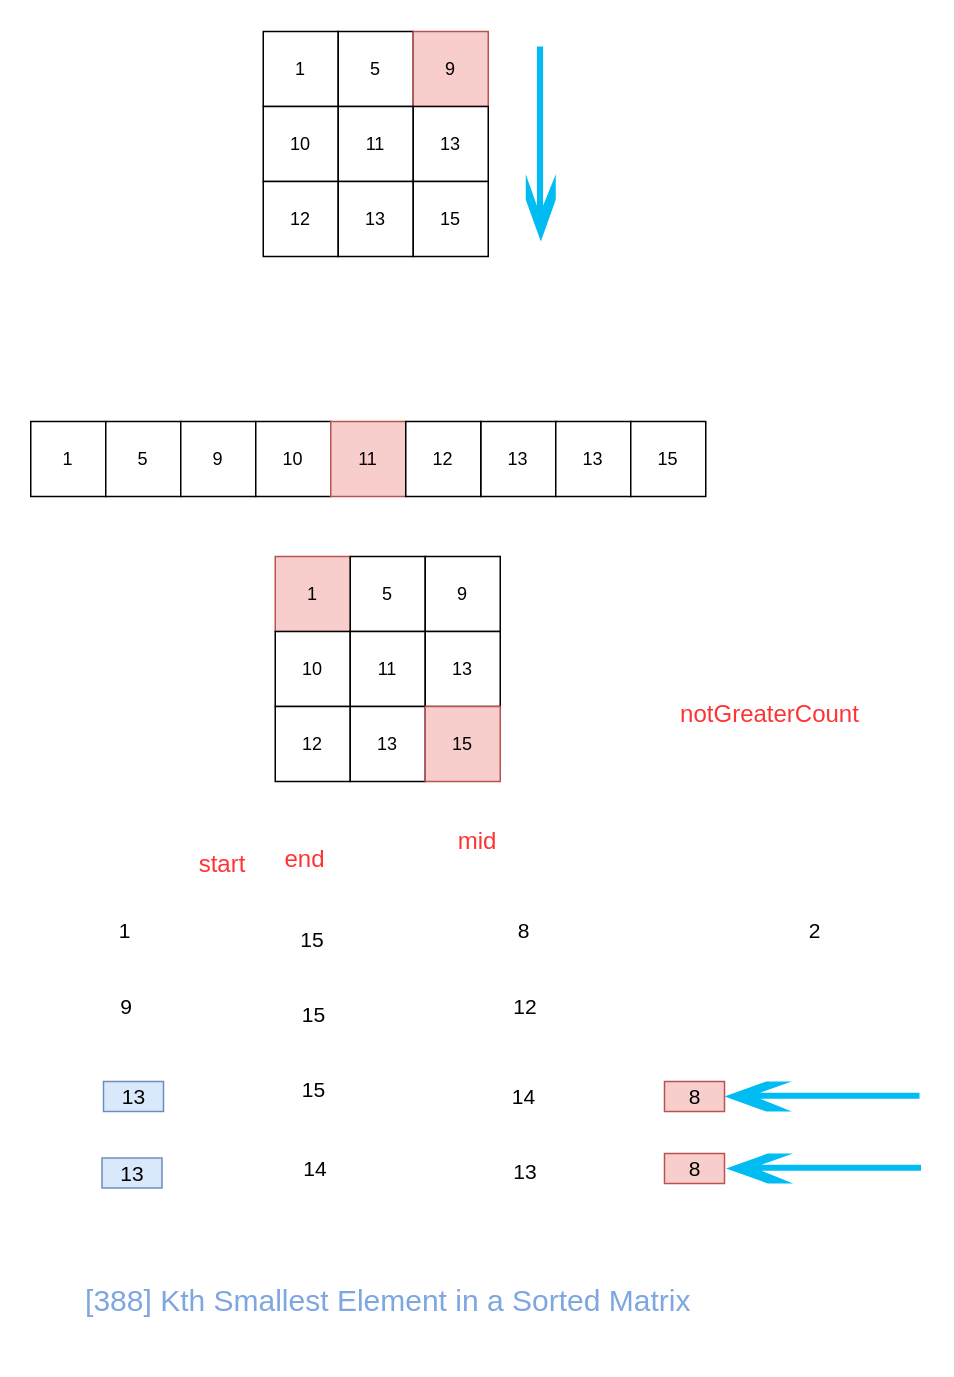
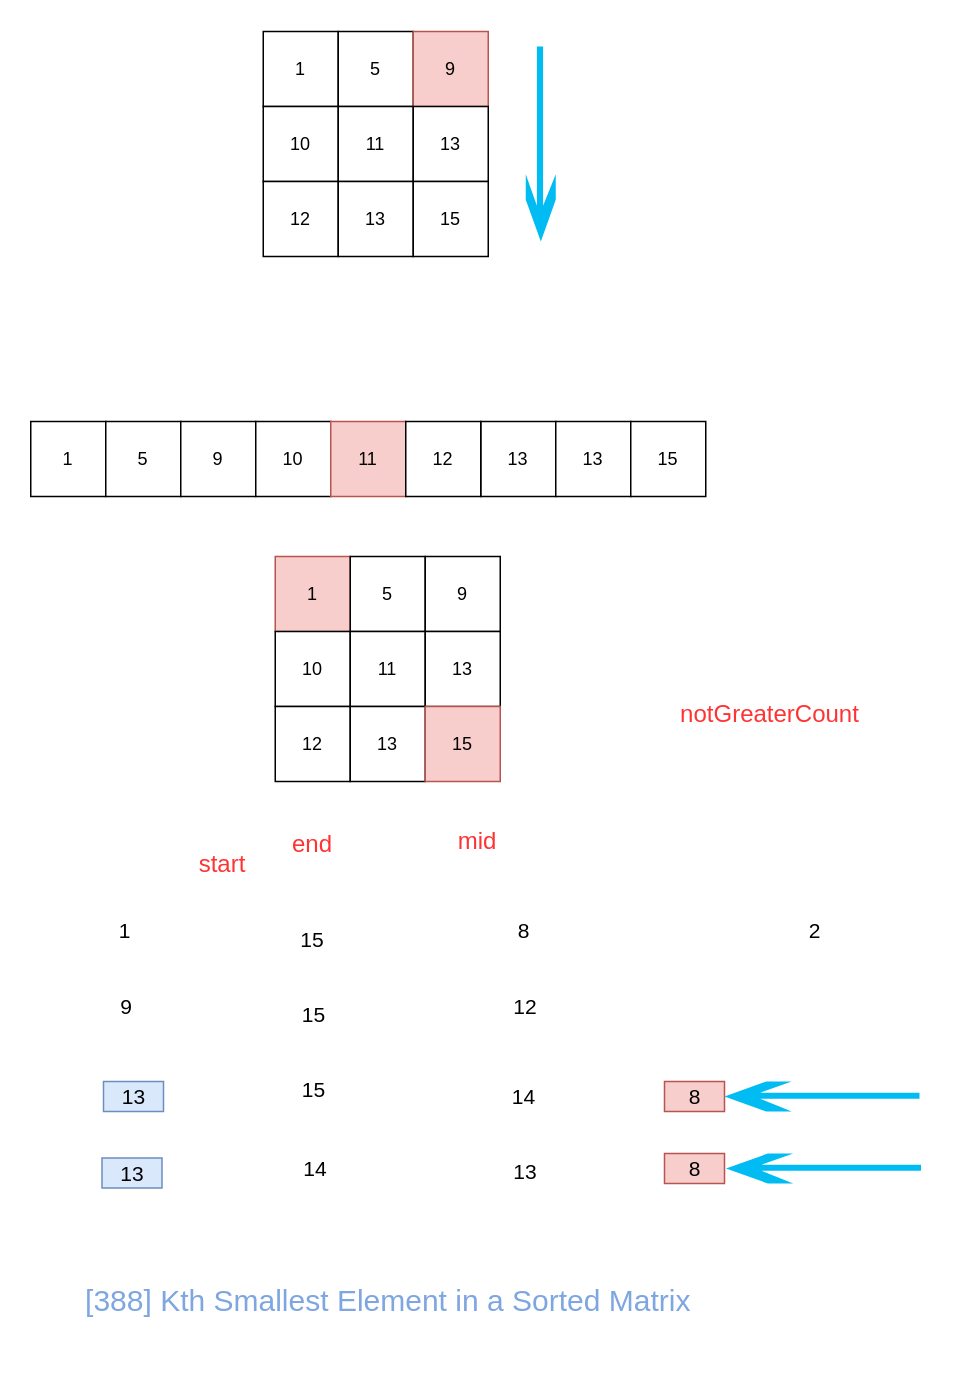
node "end": moved (305, 858) -> (312, 843)
